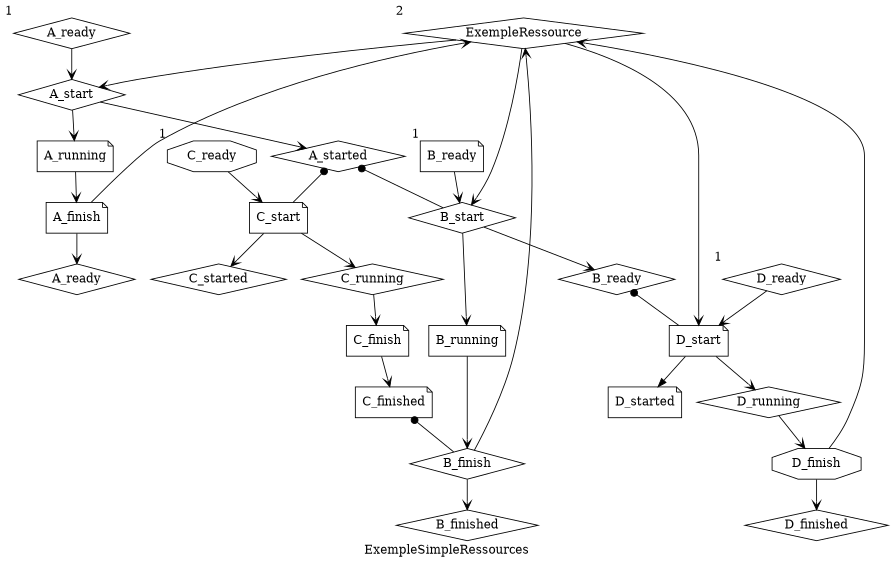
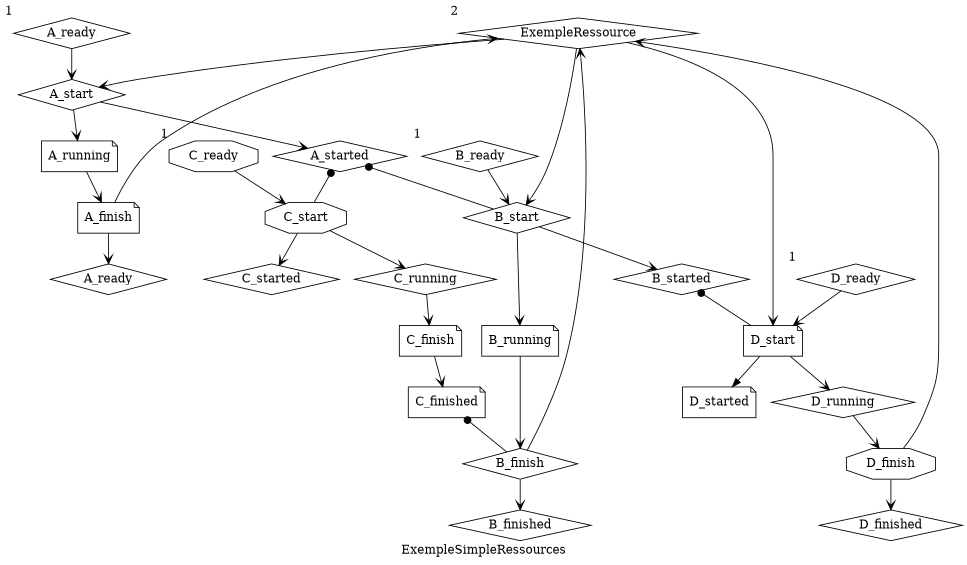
node "B_ready 1": shape note -> diamond
node "C_start": shape note -> octagon
node "B_ready": label "B_ready" -> "B_started"
